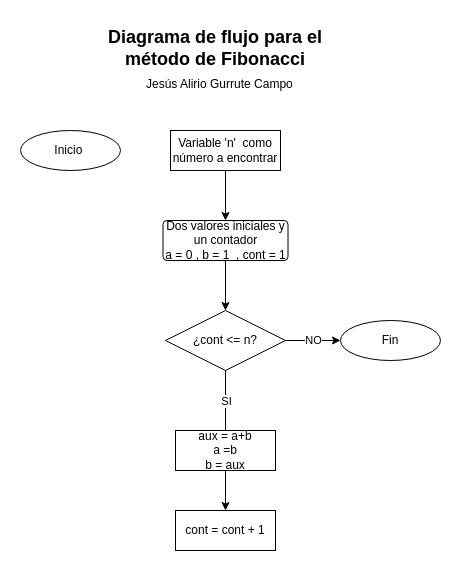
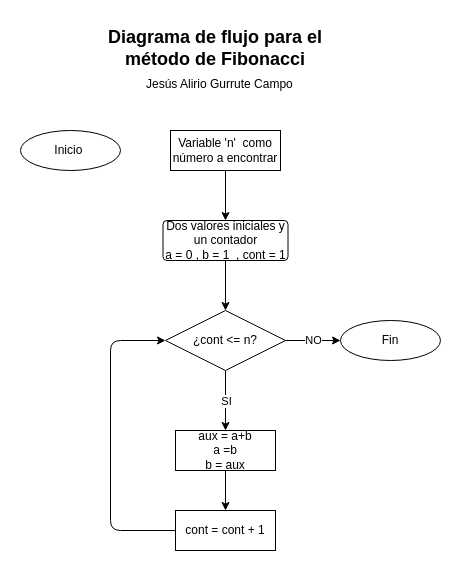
edge "¿cont <= n?" -- "aux = a+b a =b b = aux": arrowhead none -> classic
edge "cont = cont + 1" -> "¿cont <= n?": added
